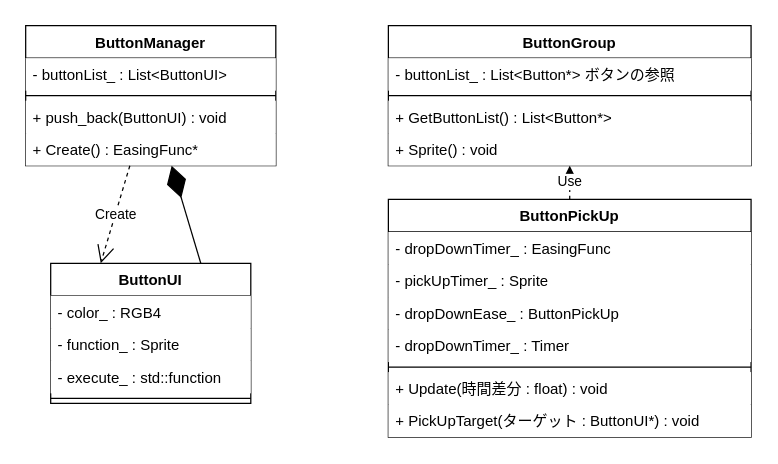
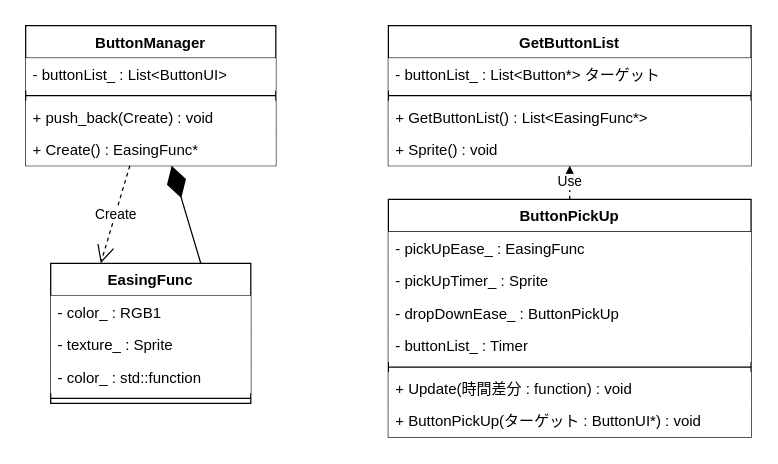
node "ButtonGroup": label "ButtonGroup" -> "GetButtonList"
node "- buttonList_ : List<Button*> ボタンの参照": label "- buttonList_ : List<Button*> ボタンの参照" -> "- buttonList_ : List<Button*> ターゲット"
node "+ push_back(ButtonUI) : void": label "+ push_back(ButtonUI) : void" -> "+ push_back(Create) : void"
node "+ GetButtonList() : List<Button*>": label "+ GetButtonList() : List<Button*>" -> "+ GetButtonList() : List<EasingFunc*>"
node "- dropDownTimer_ : EasingFunc": label "- dropDownTimer_ : EasingFunc" -> "- pickUpEase_ : EasingFunc"
node "ButtonUI": label "ButtonUI" -> "EasingFunc"
node "- color_ : RGB4": label "- color_ : RGB4" -> "- color_ : RGB1"
node "- function_ : Sprite": label "- function_ : Sprite" -> "- texture_ : Sprite"
node "- dropDownTimer_ : Timer": label "- dropDownTimer_ : Timer" -> "- buttonList_ : Timer"
node "- execute_ : std::function": label "- execute_ : std::function" -> "- color_ : std::function"
node "+ Update(時間差分 : float) : void": label "+ Update(時間差分 : float) : void" -> "+ Update(時間差分 : function) : void"
node "+ PickUpTarget(ターゲット : ButtonUI*) : void": label "+ PickUpTarget(ターゲット : ButtonUI*) : void" -> "+ ButtonPickUp(ターゲット : ButtonUI*) : void"
